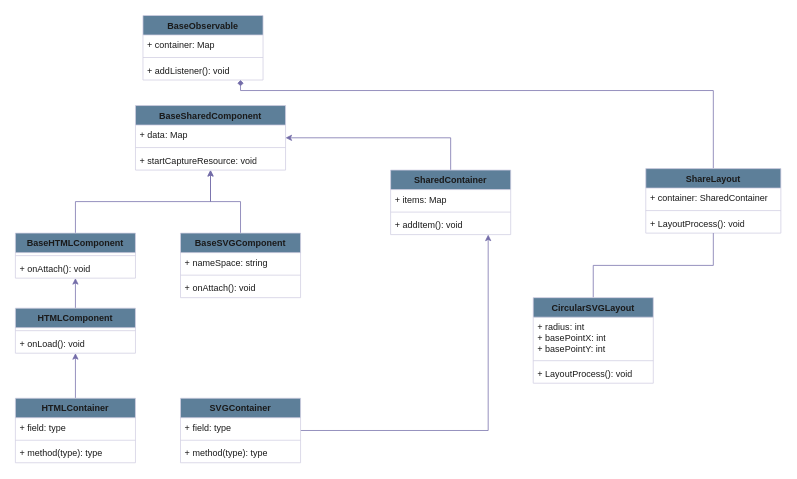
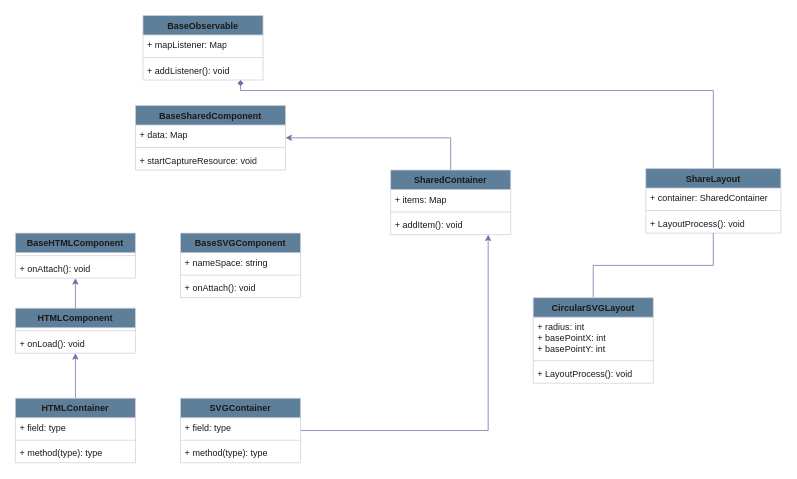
node "+ container: Map": label "+ container: Map" -> "+ mapListener: Map"
edge "BaseHTMLComponent" -> "BaseSharedComponent": removed
edge "BaseSVGComponent" -> "BaseSharedComponent": removed
